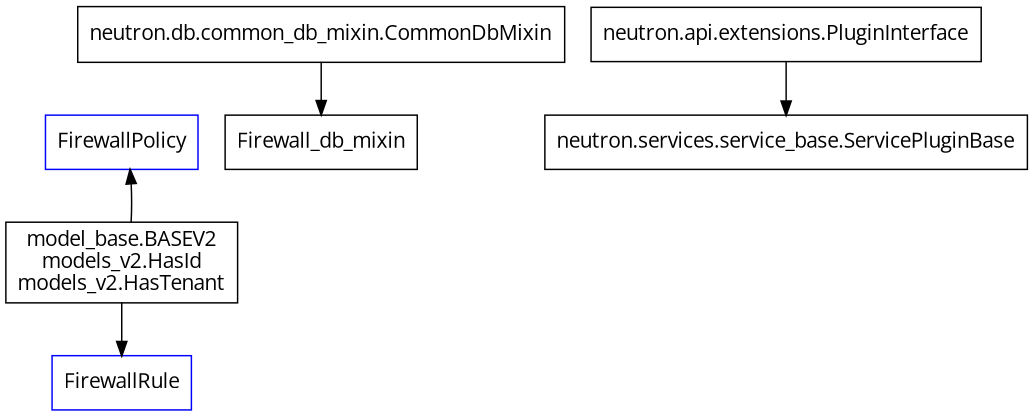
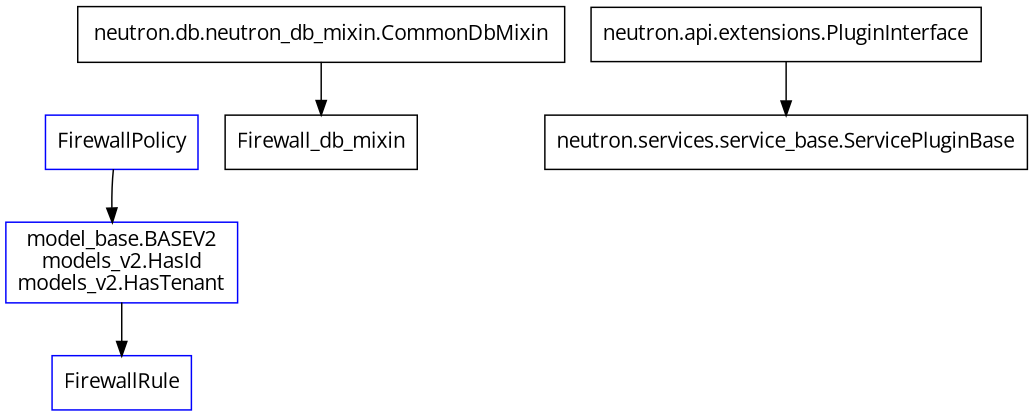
node "neutron.db.common_db_mixin.CommonDbMixin": label "neutron.db.common_db_mixin.CommonDbMixin" -> "neutron.db.neutron_db_mixin.CommonDbMixin"
edge "model_base.BASEV2 models_v2.HasId models_v2.HasTenant" -> "FirewallPolicy": reversed
node "model_base.BASEV2 models_v2.HasId models_v2.HasTenant": color black -> blue
